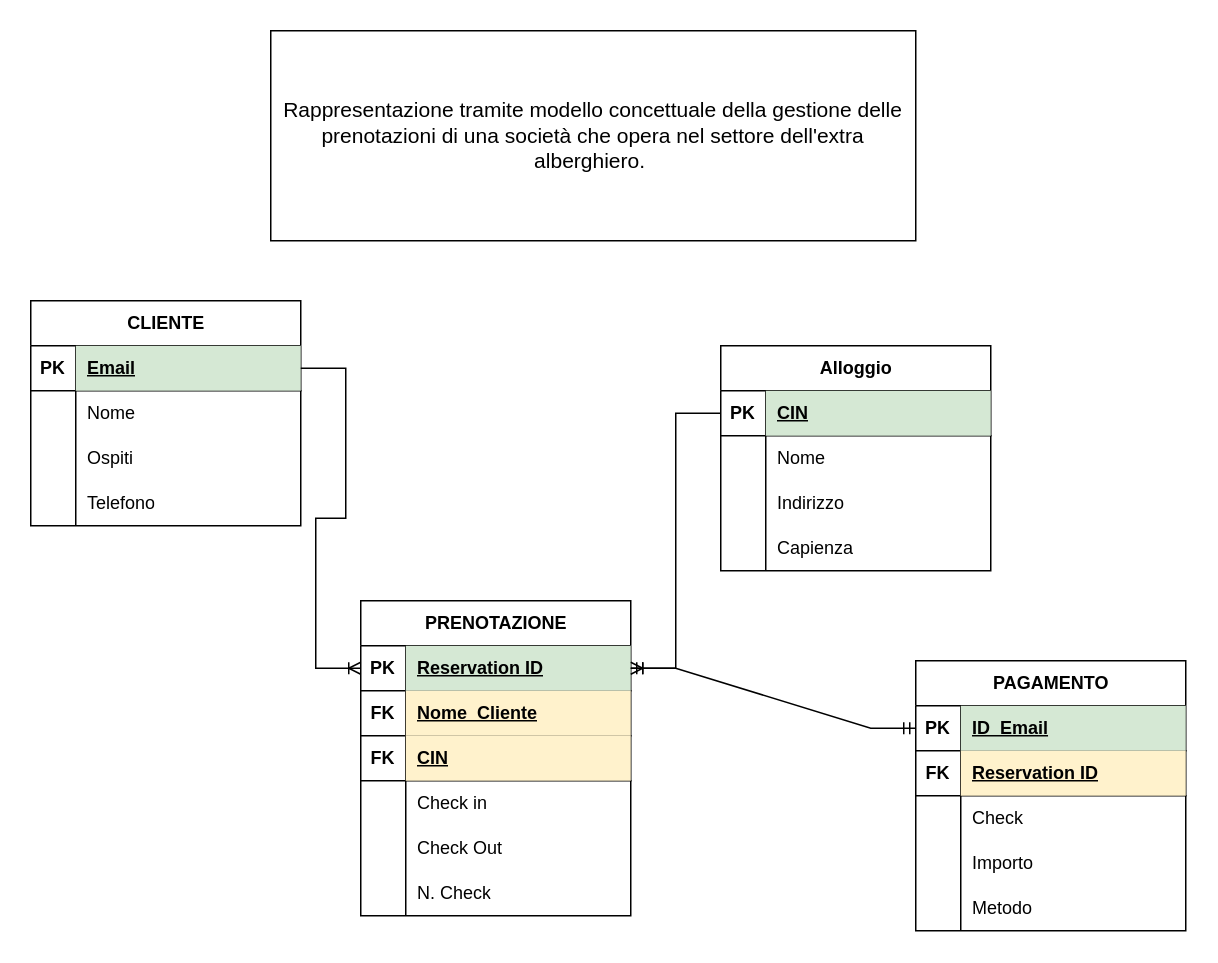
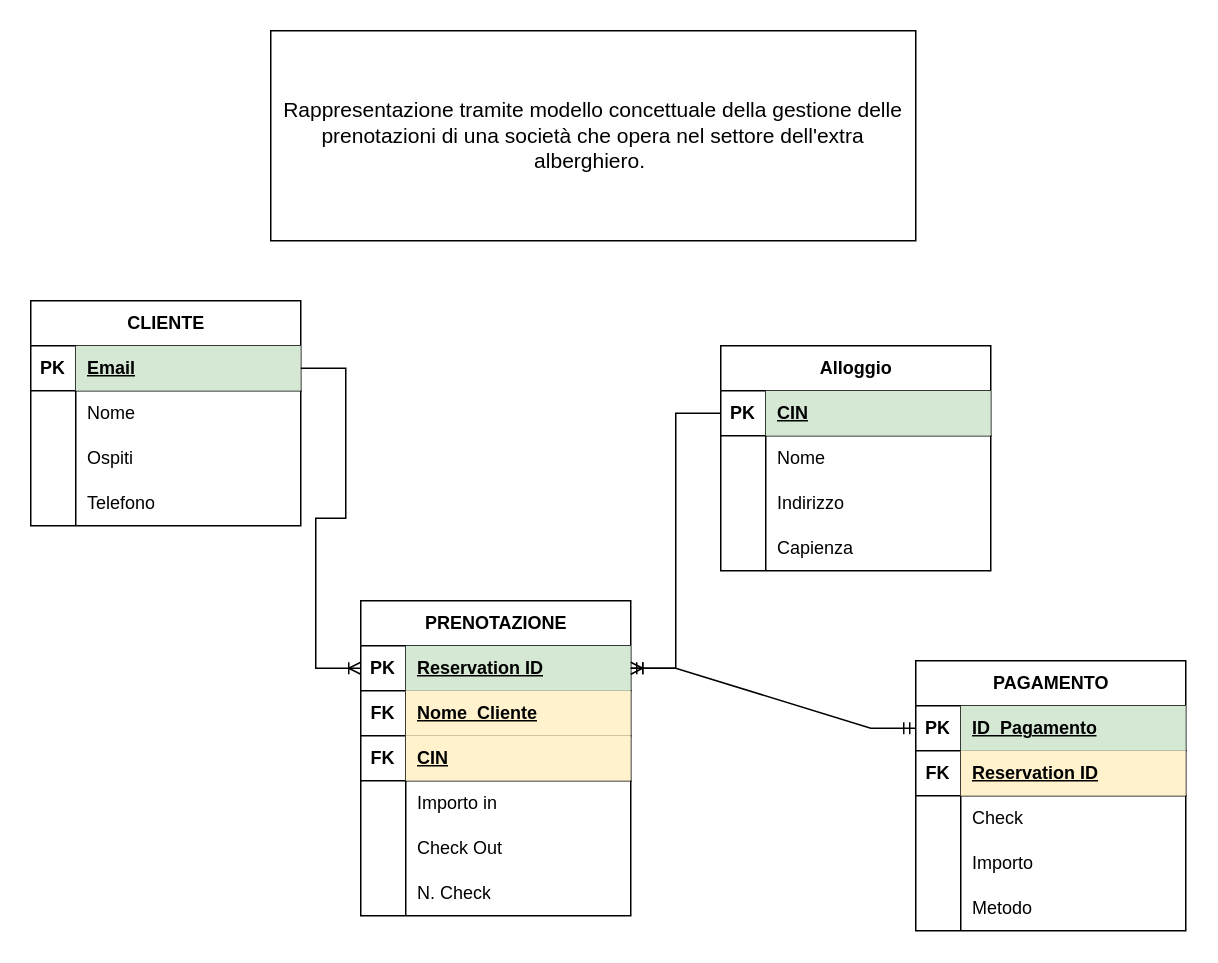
node "ID_Email": label "ID_Email" -> "ID_Pagamento"
node "Check in": label "Check in" -> "Importo in"
